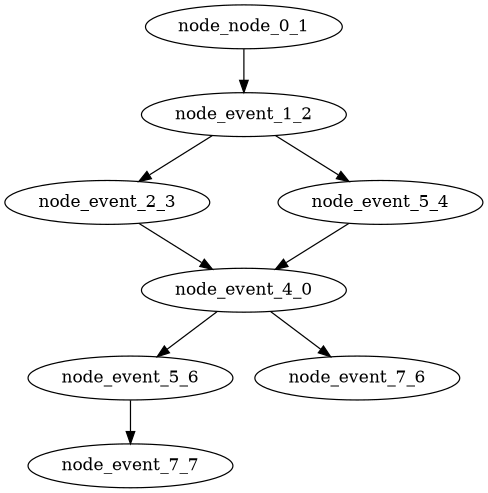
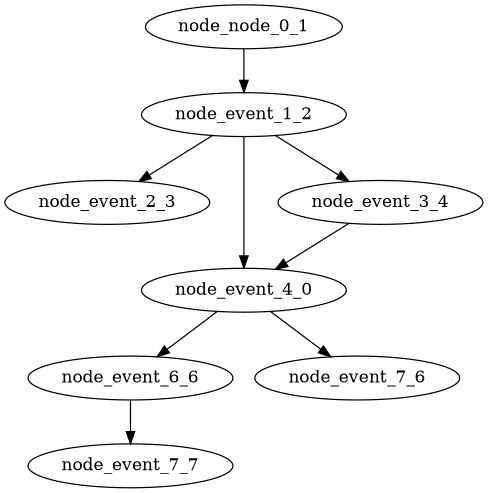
node "node_event_5_4": label "node_event_5_4" -> "node_event_3_4"
edge "node_event_2_3" -> "node_event_4_0": now "node_event_1_2" -> "node_event_4_0"
node "node_event_5_6": label "node_event_5_6" -> "node_event_6_6"
